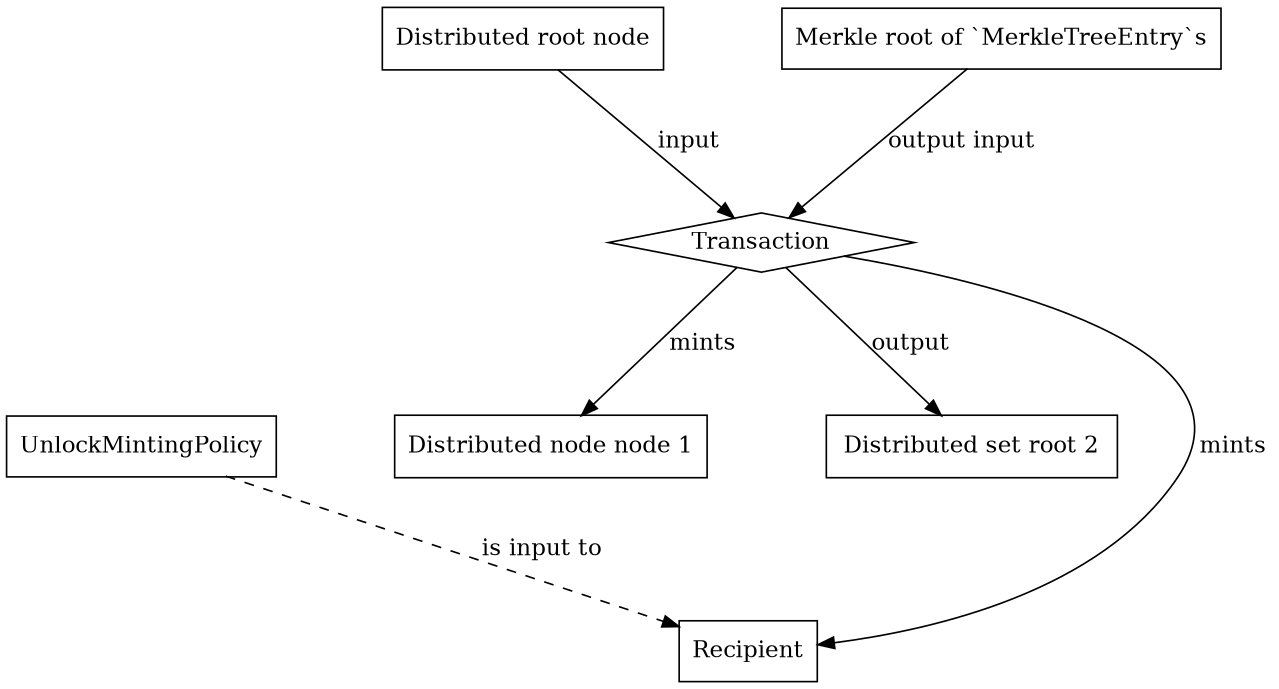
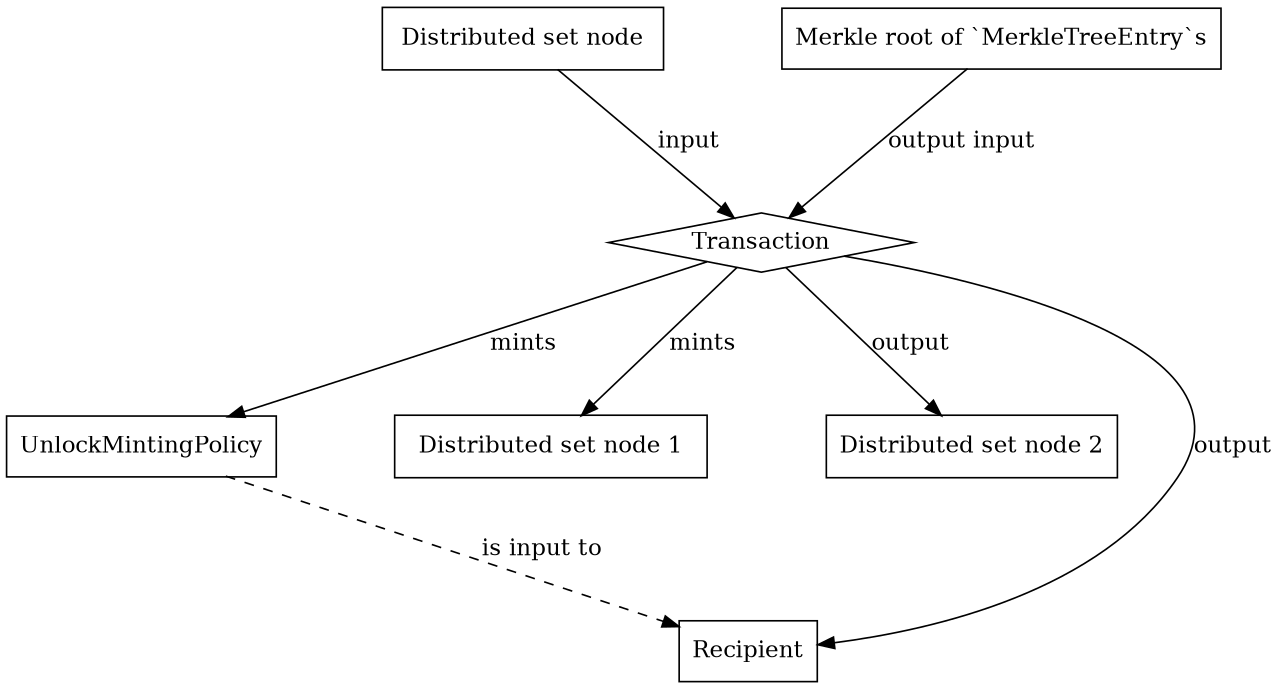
node "Distributed root node": label "Distributed root node" -> "Distributed set node"
edge "Transaction" -> "UnlockMintingPolicy": added, label "mints"
node "Distributed node node 1": label "Distributed node node 1" -> "Distributed set node 1"
node "Distributed set root 2": label "Distributed set root 2" -> "Distributed set node 2"
edge "Transaction" -> "Recipient": label "mints" -> "output"
